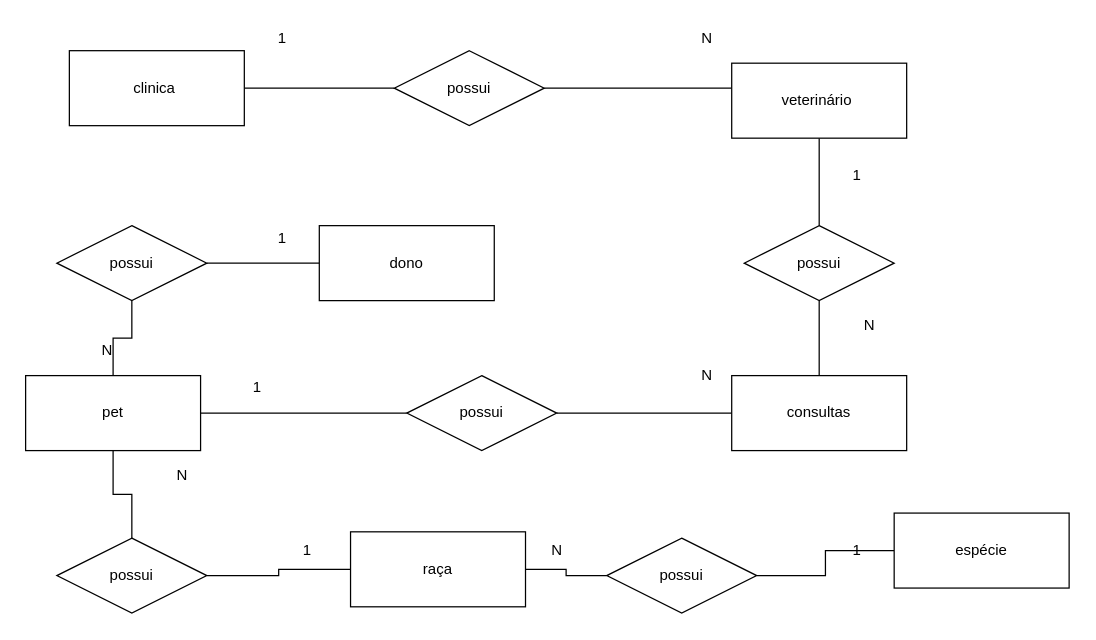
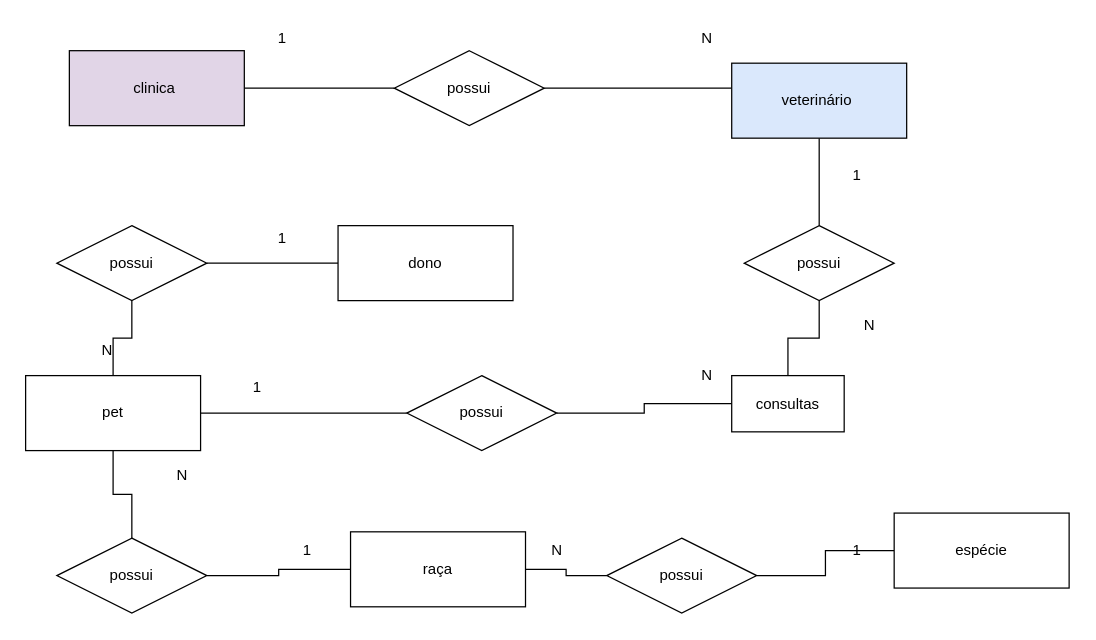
node "clinica": fillcolor #ffffff -> #e1d5e7
node "veterinário": fillcolor #ffffff -> #dae8fc
node "dono": moved (407, 263) -> (426, 263)
node "consultas": size 175x75 -> 113x56
